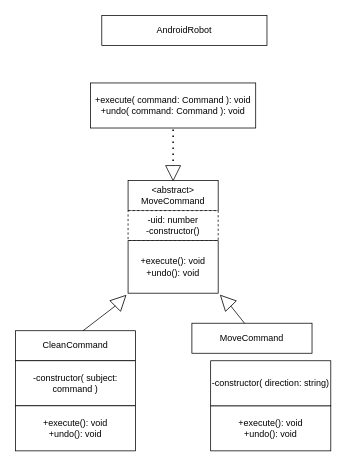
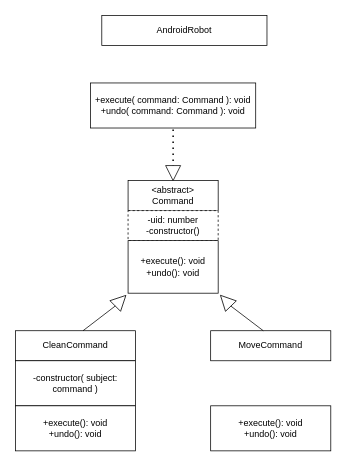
node "<abstract> MoveCommand": label "<abstract> MoveCommand" -> "<abstract> Command"
node "MoveCommand": moved (252, 338) -> (270, 345)
node "-constructor( direction: string)": removed
